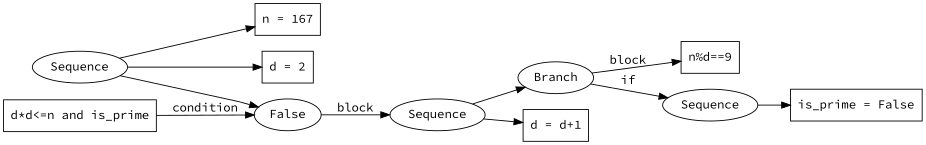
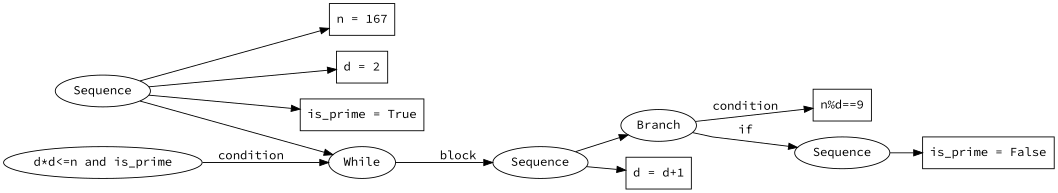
edge "Branch" -> "n%d==9": label "block" -> "condition"
node "False": label "False" -> "While"
node "is_prime = True": added
node "d*d<=n and is_prime": shape box -> ellipse
